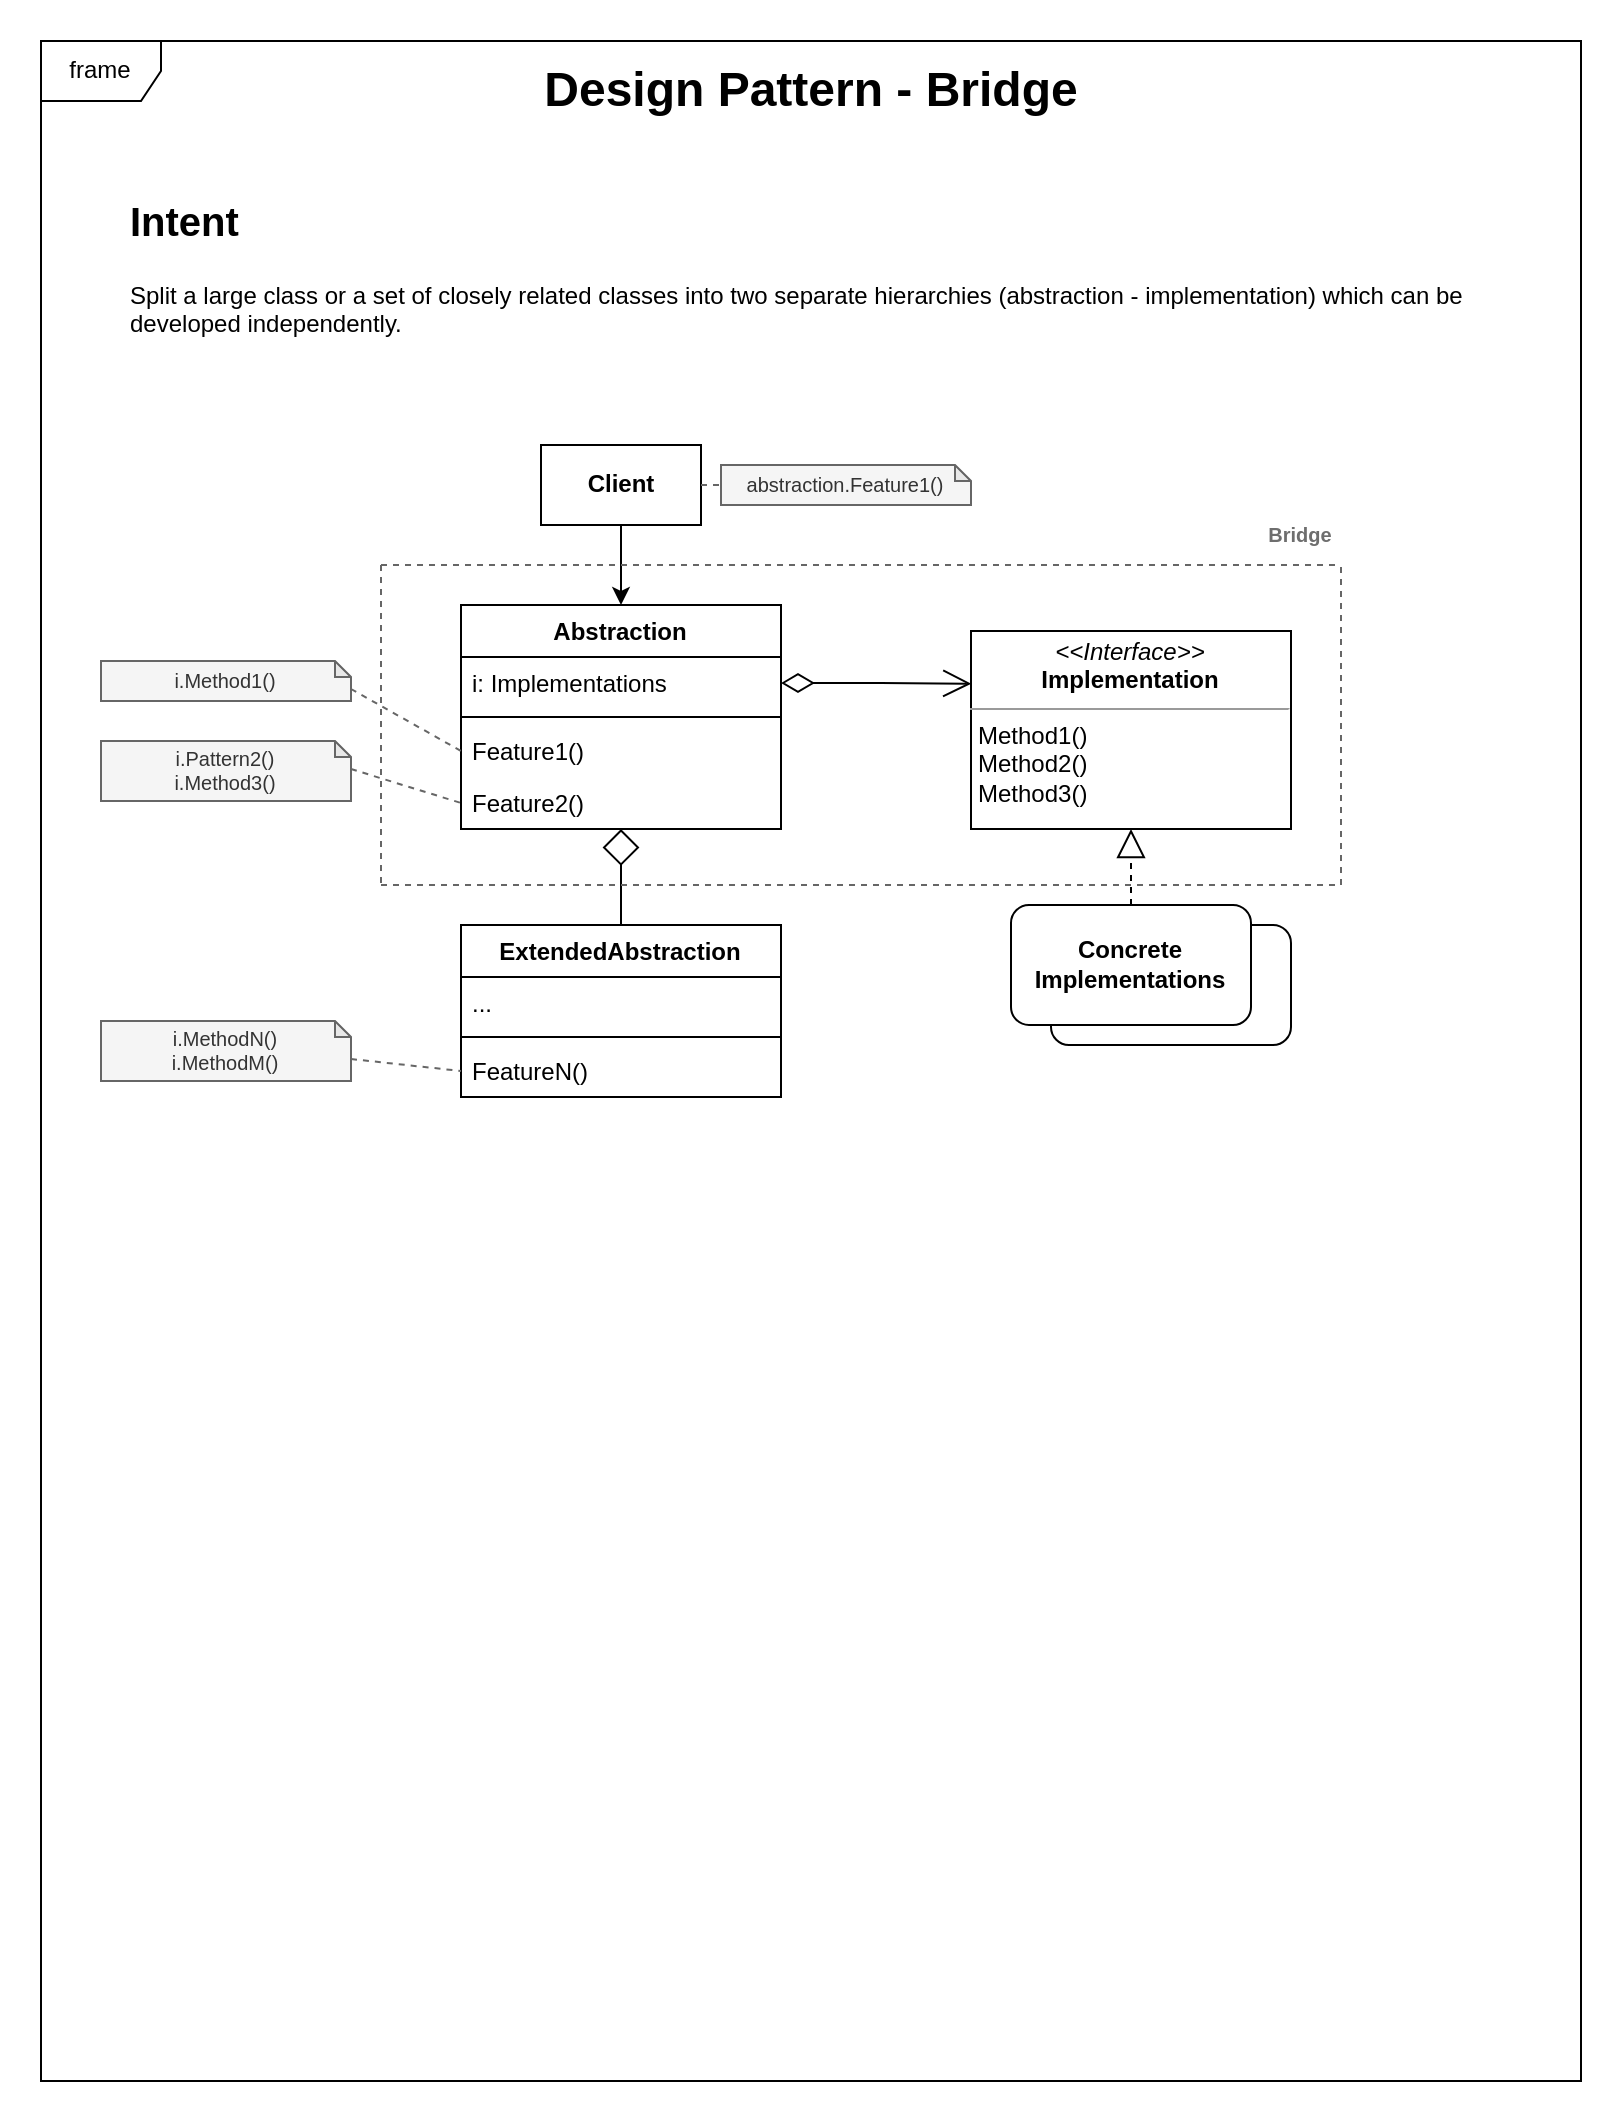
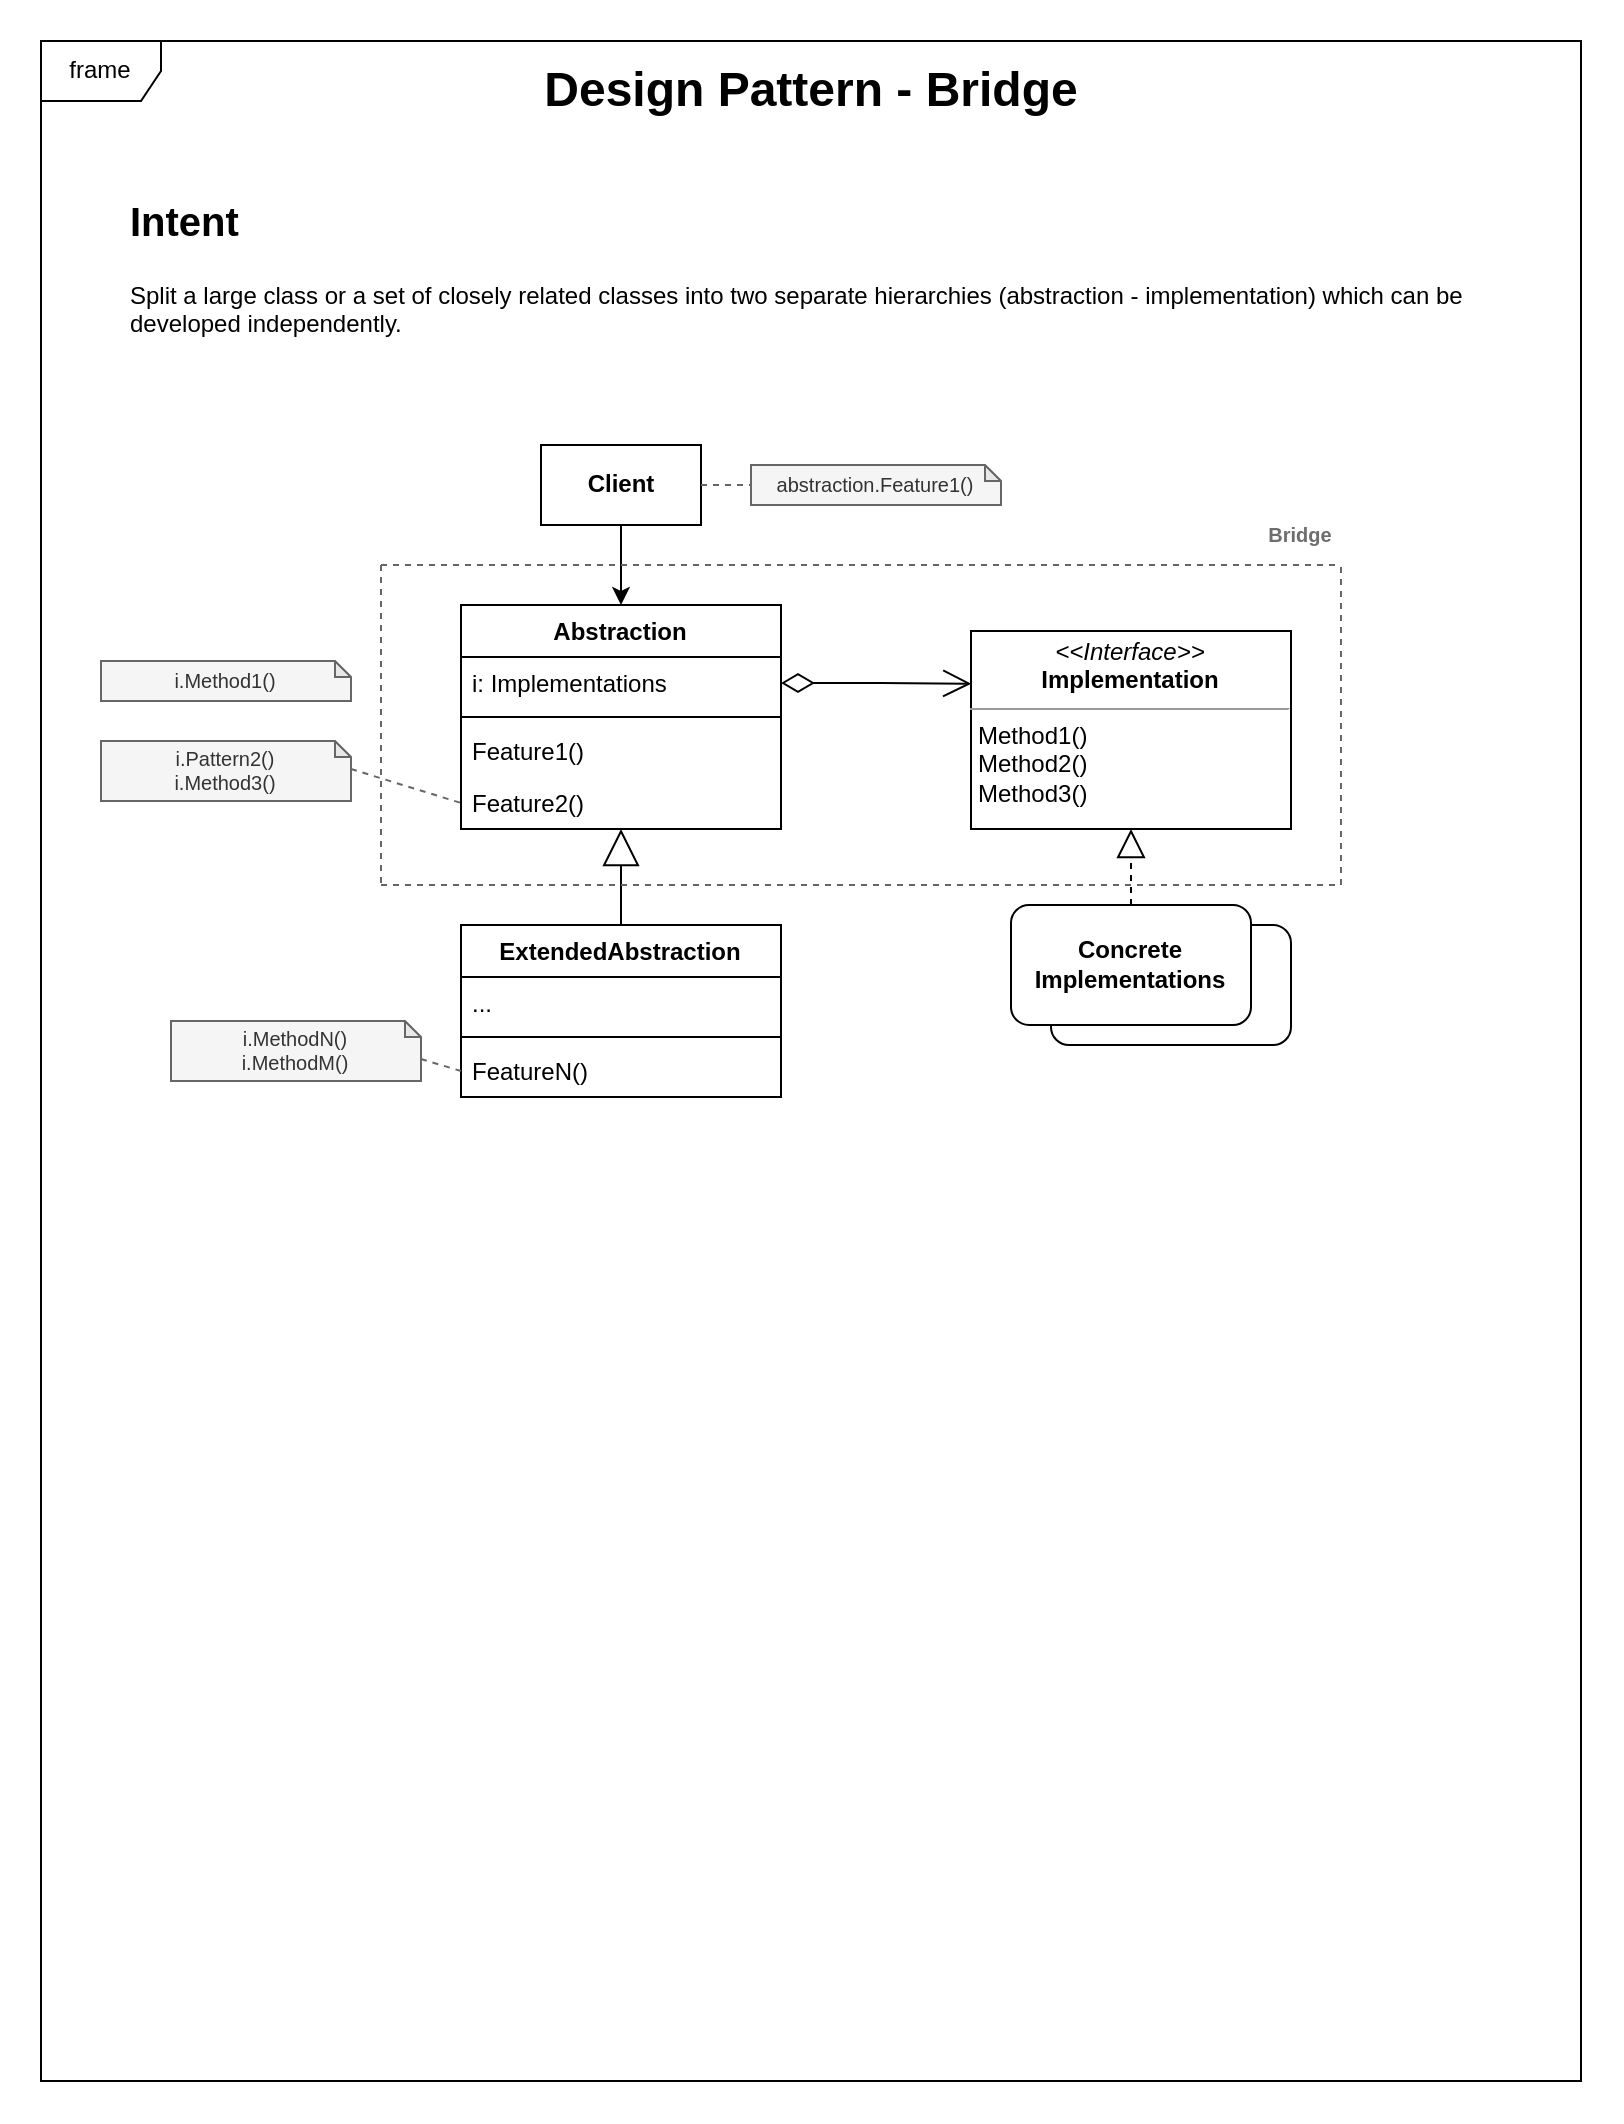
node "abstraction.Feature1()": moved (846, 485) -> (876, 485)
edge "i.Method1()" -- "Feature1()": removed
edge "ExtendedAbstraction" -> "Abstraction": arrowhead diamond -> block
node "i.MethodN() i.MethodM()": moved (226, 1051) -> (296, 1051)
